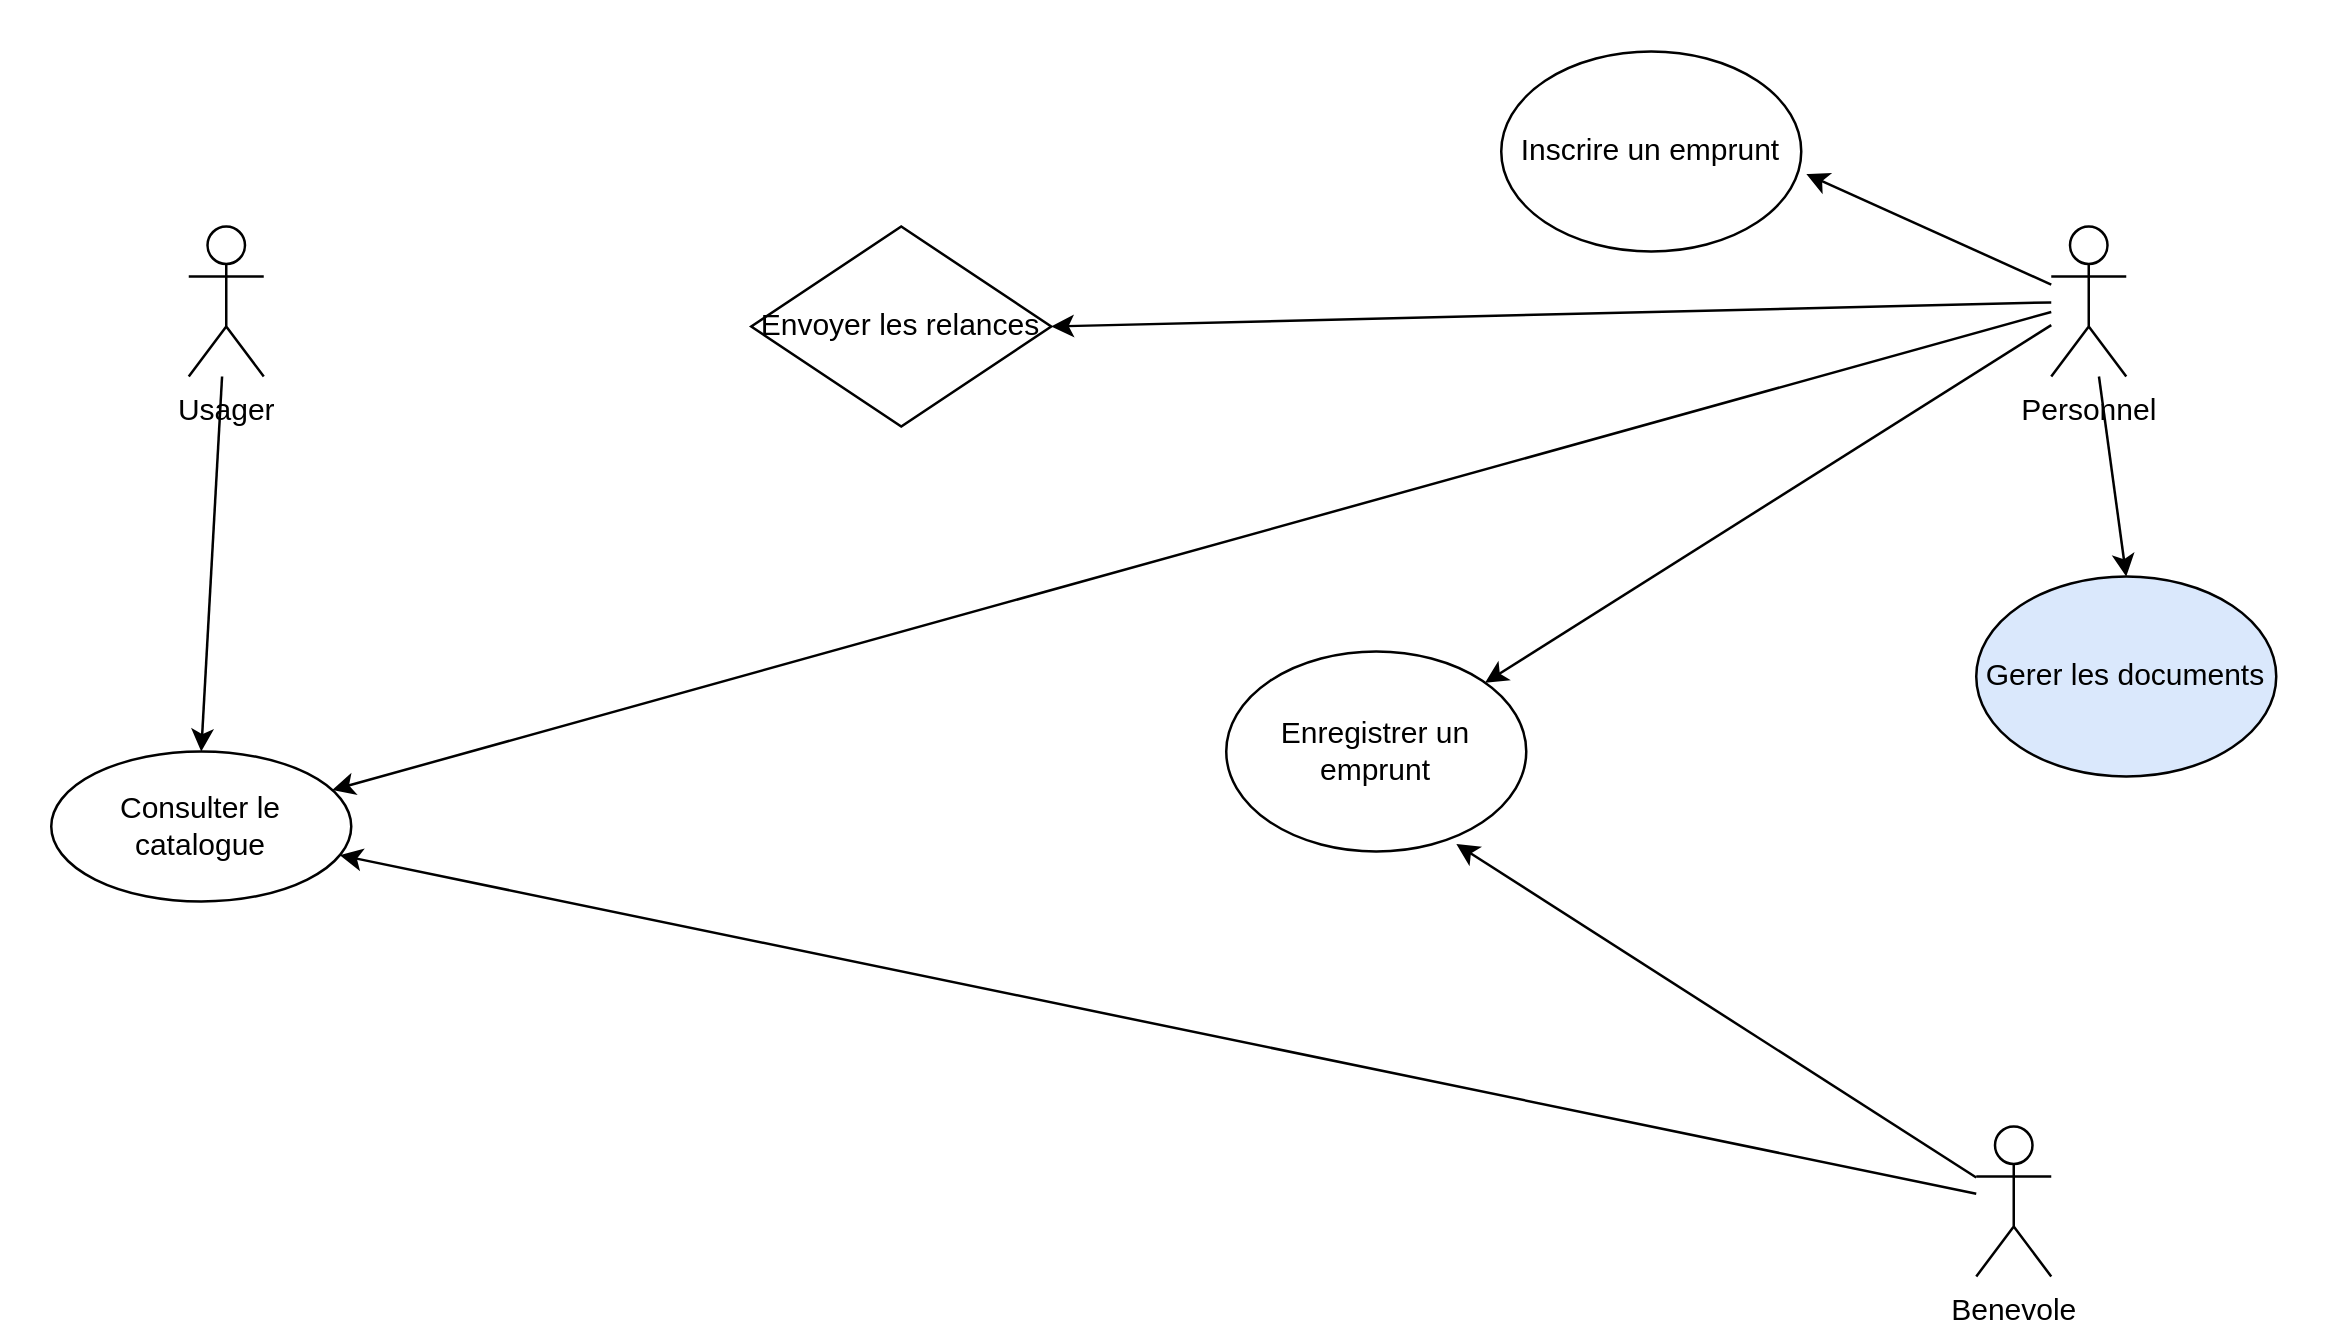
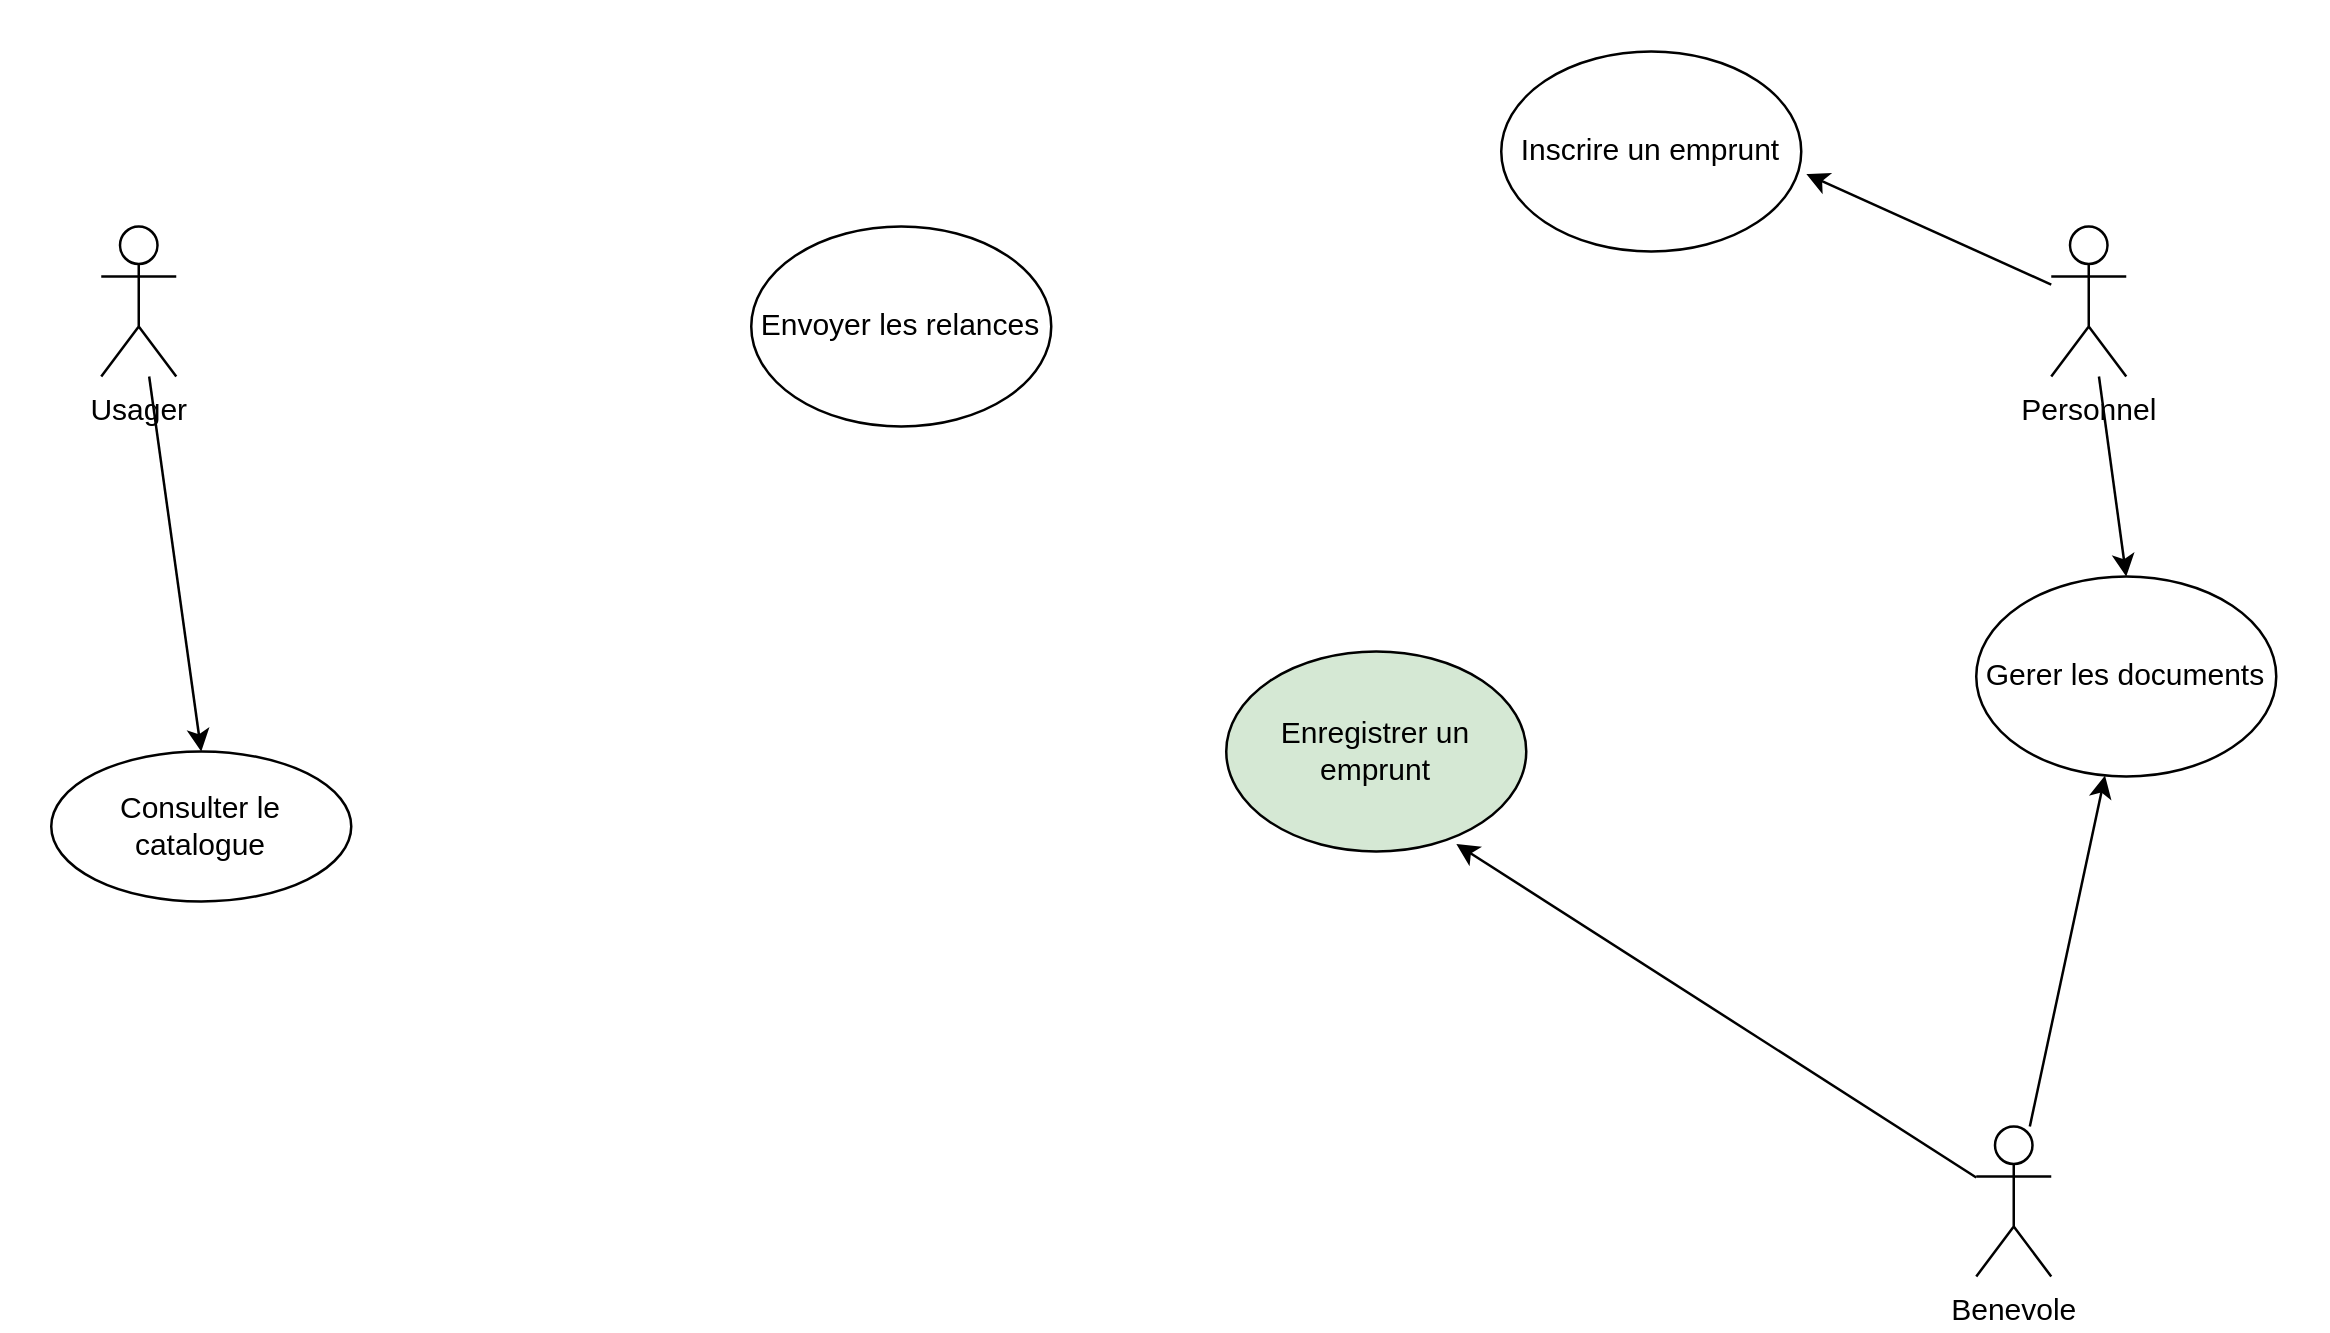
node "Usager": moved (226, 301) -> (139, 301)
edge "Personnel" -> "Envoyer les relances": removed
node "Envoyer les relances": shape diamond -> ellipse
edge "Personnel" -> "Enregistrer un emprunt": removed
edge "Personnel" -> "Consulter le catalogue": removed
node "Gerer les documents": fillcolor #dae8fc -> #ffffff
node "Enregistrer un emprunt": fillcolor #ffffff -> #d5e8d4
edge "Benevole" -> "Consulter le catalogue": now "Benevole" -> "Gerer les documents"
